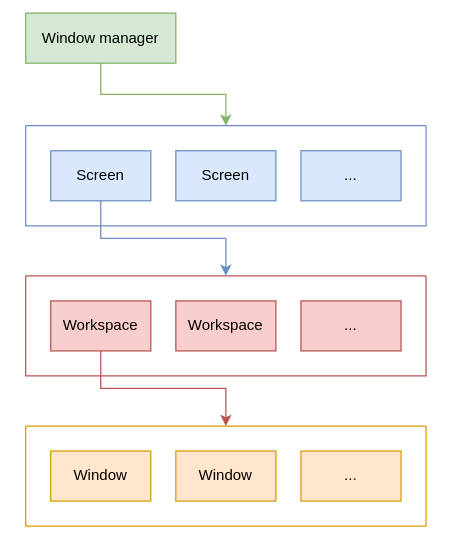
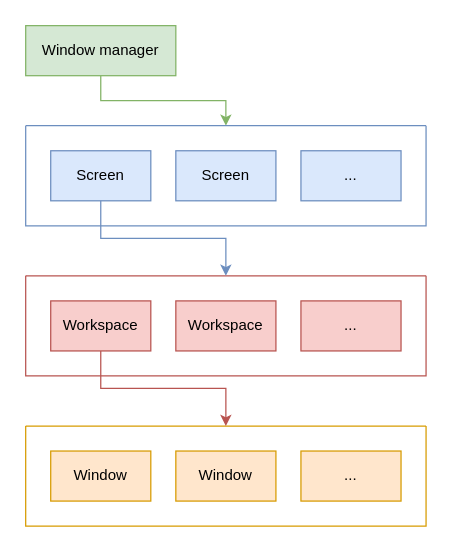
node "Window manager": moved (101, 38) -> (101, 51)
